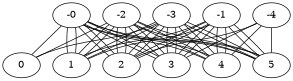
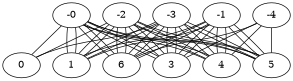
node "2": label "2" -> "6"
